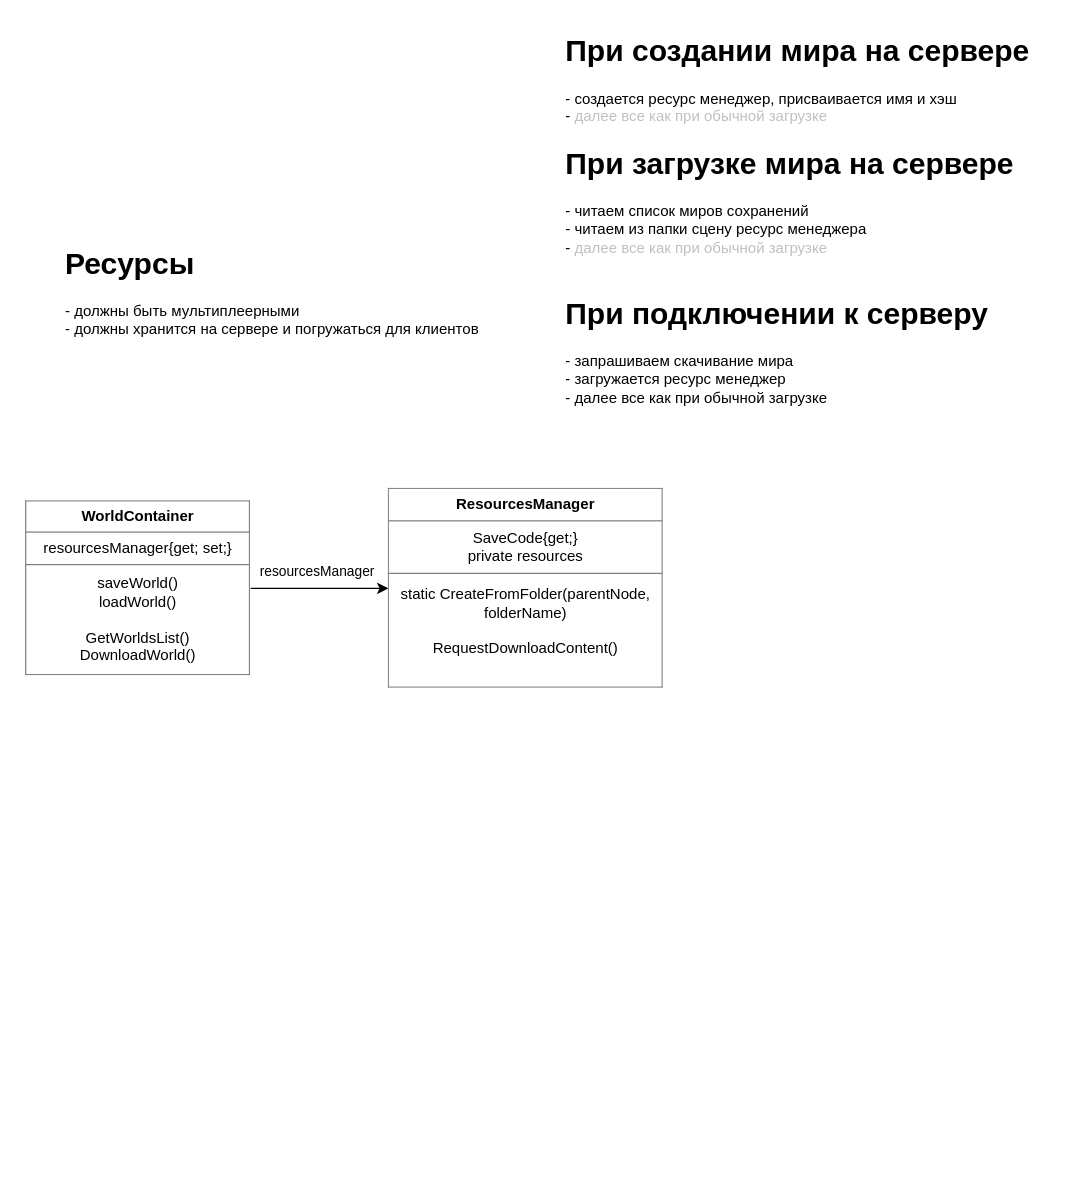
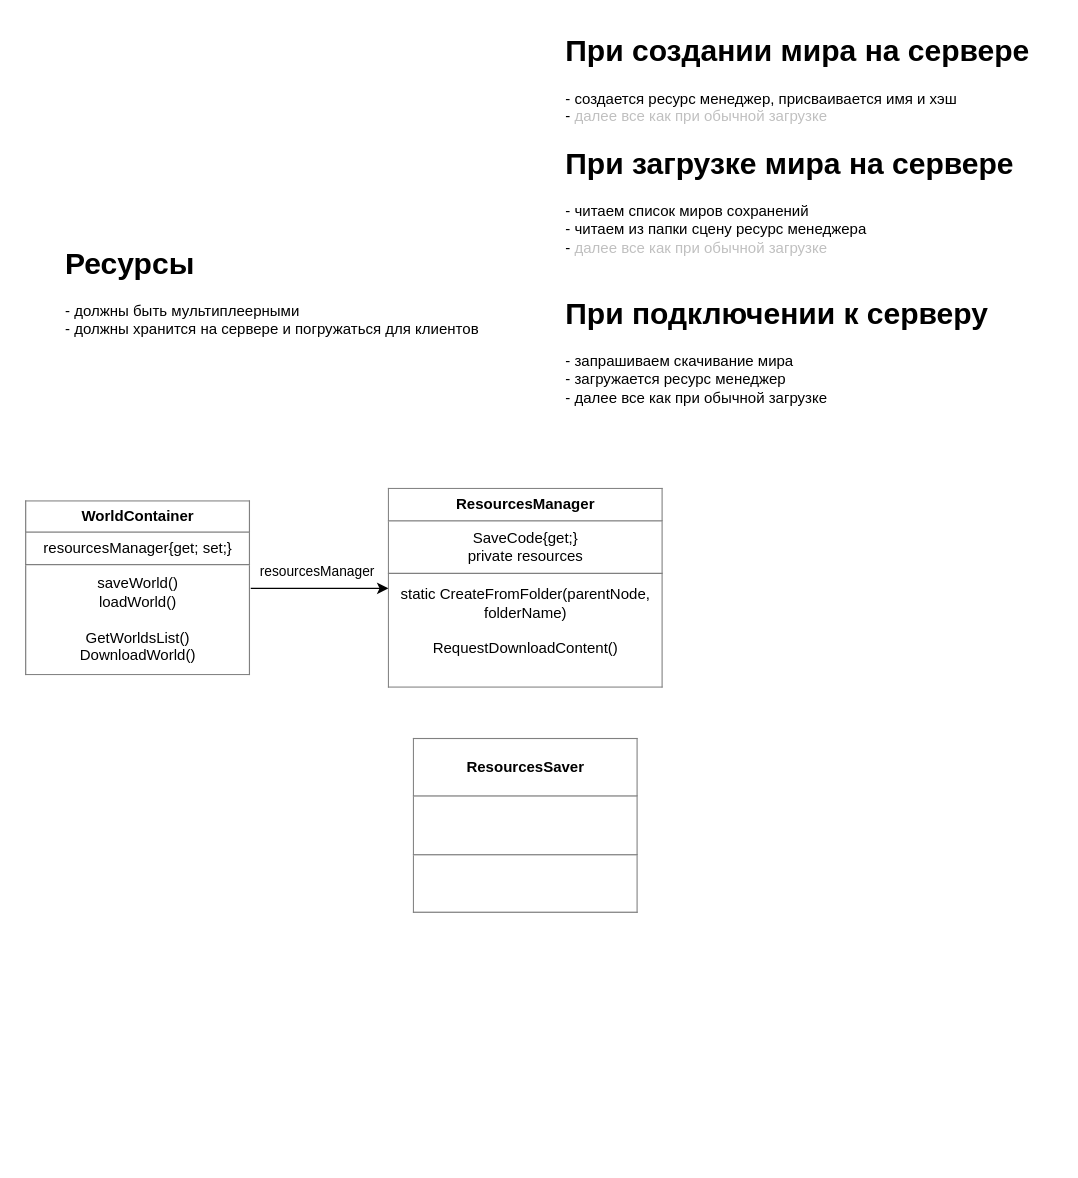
node "ResourcesSaver": added
